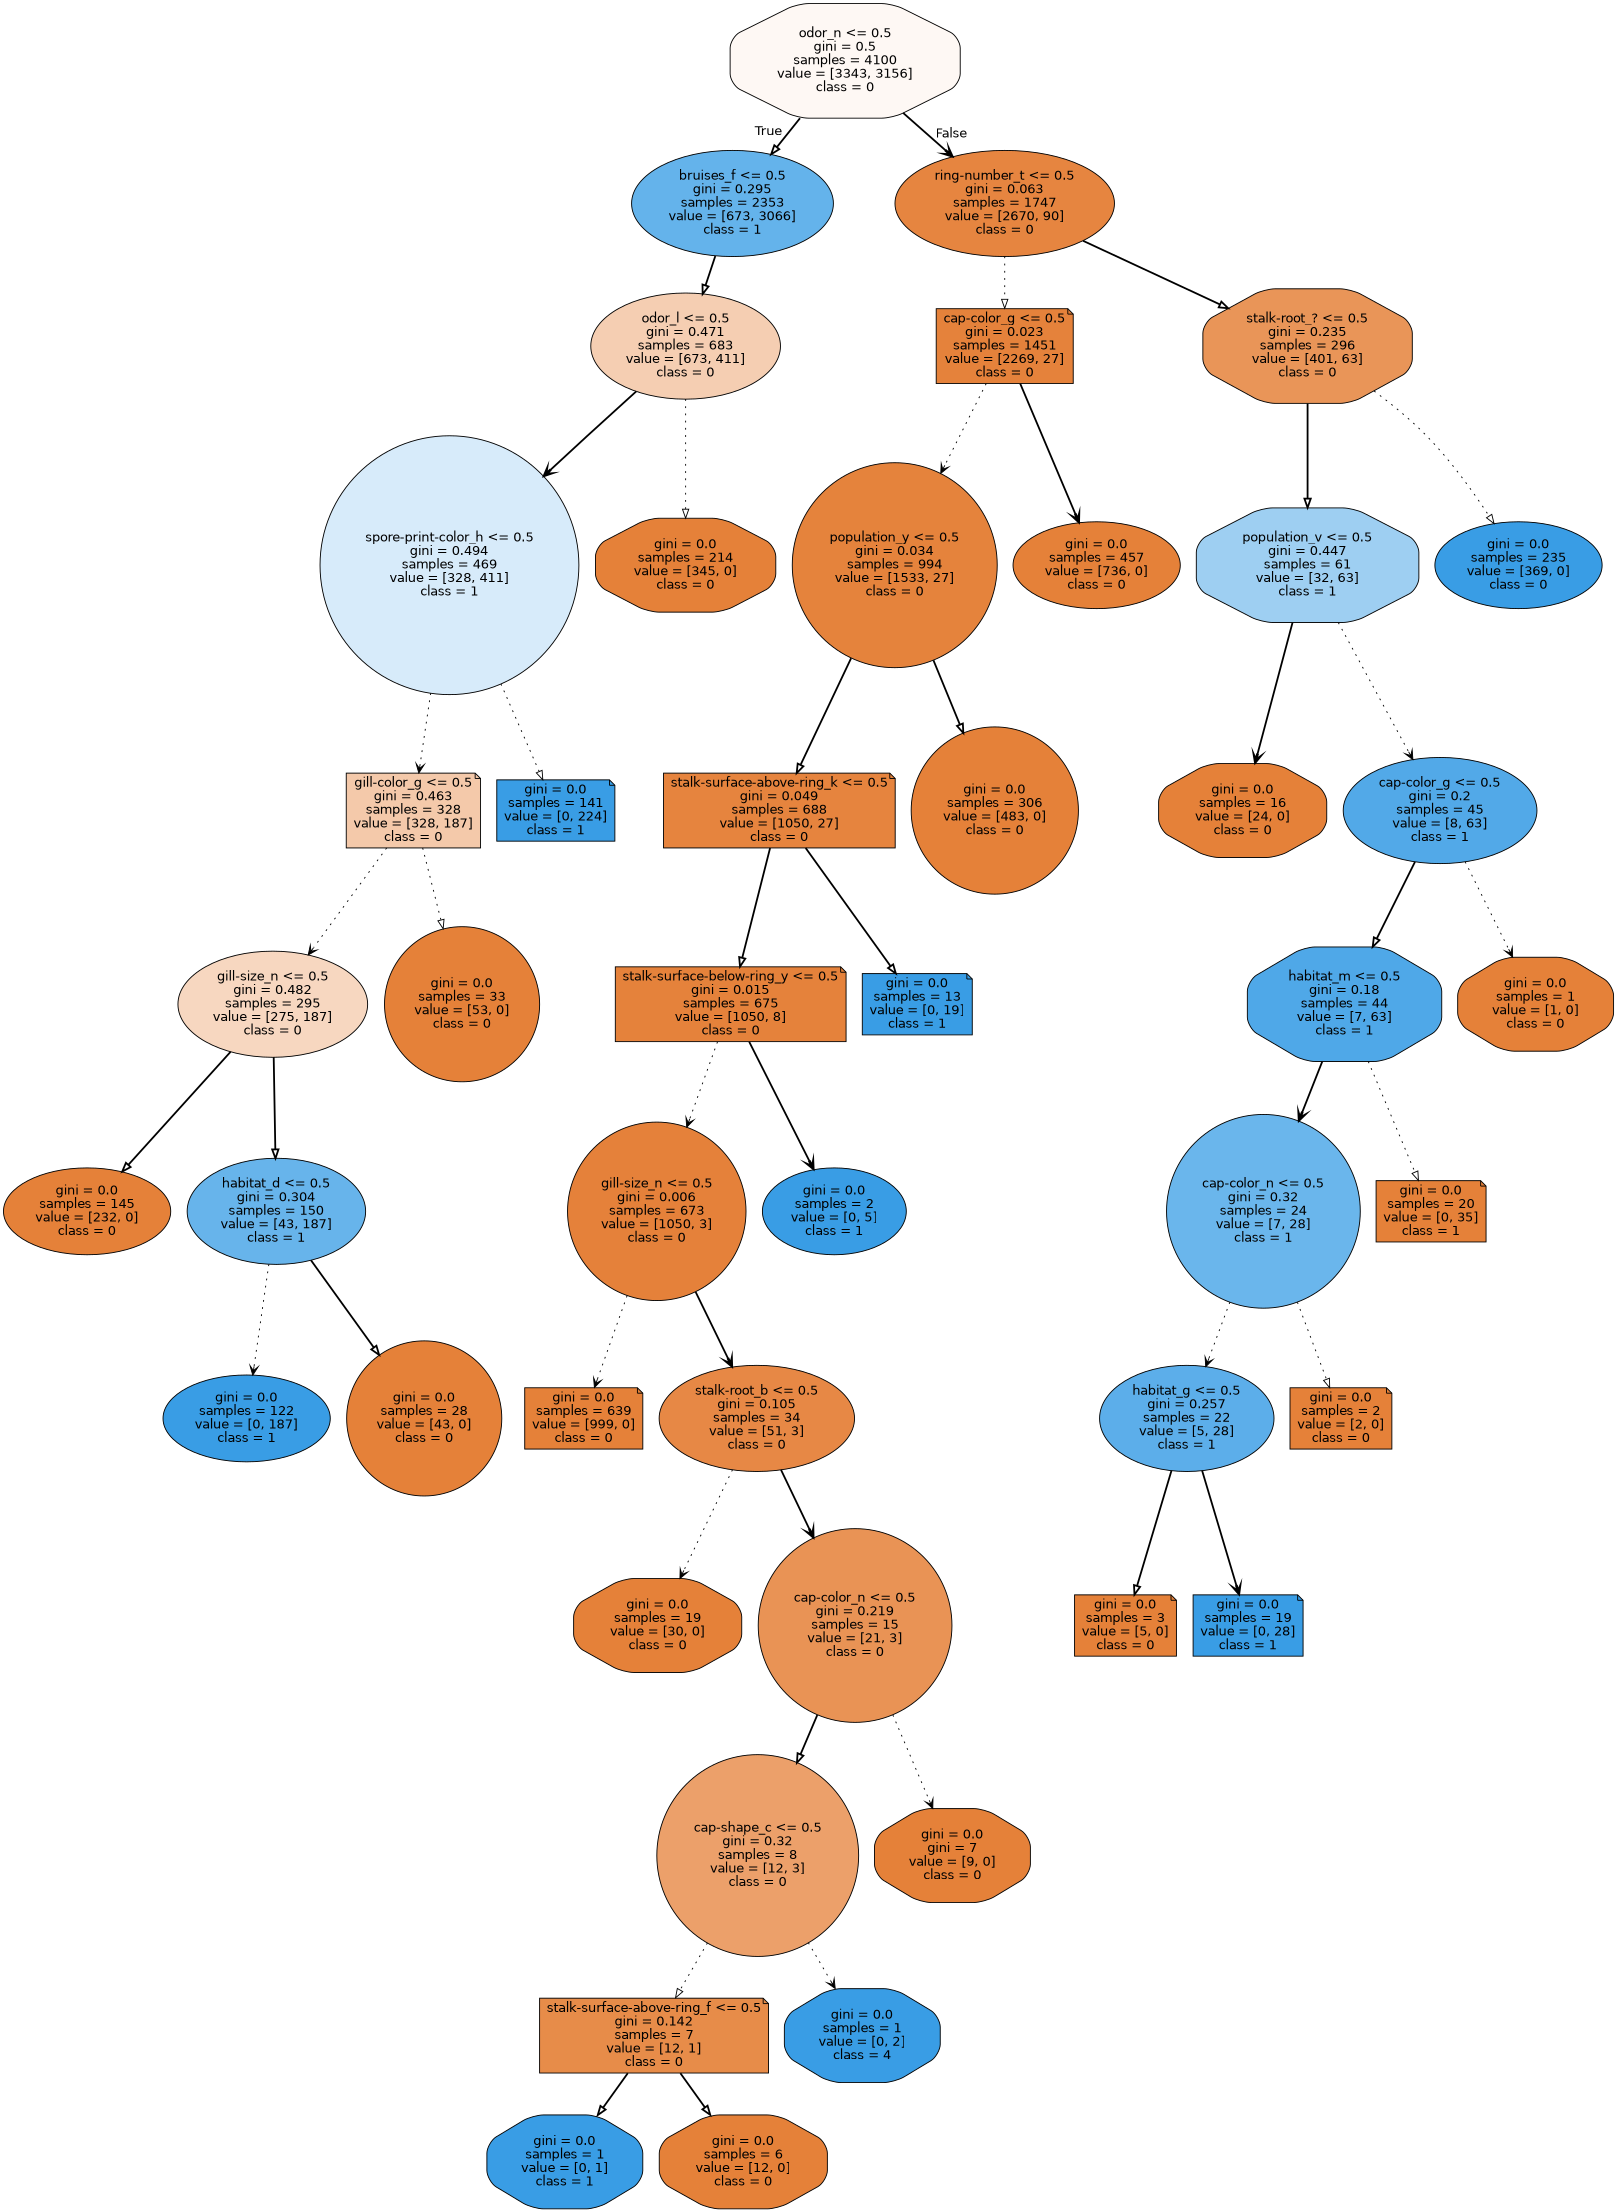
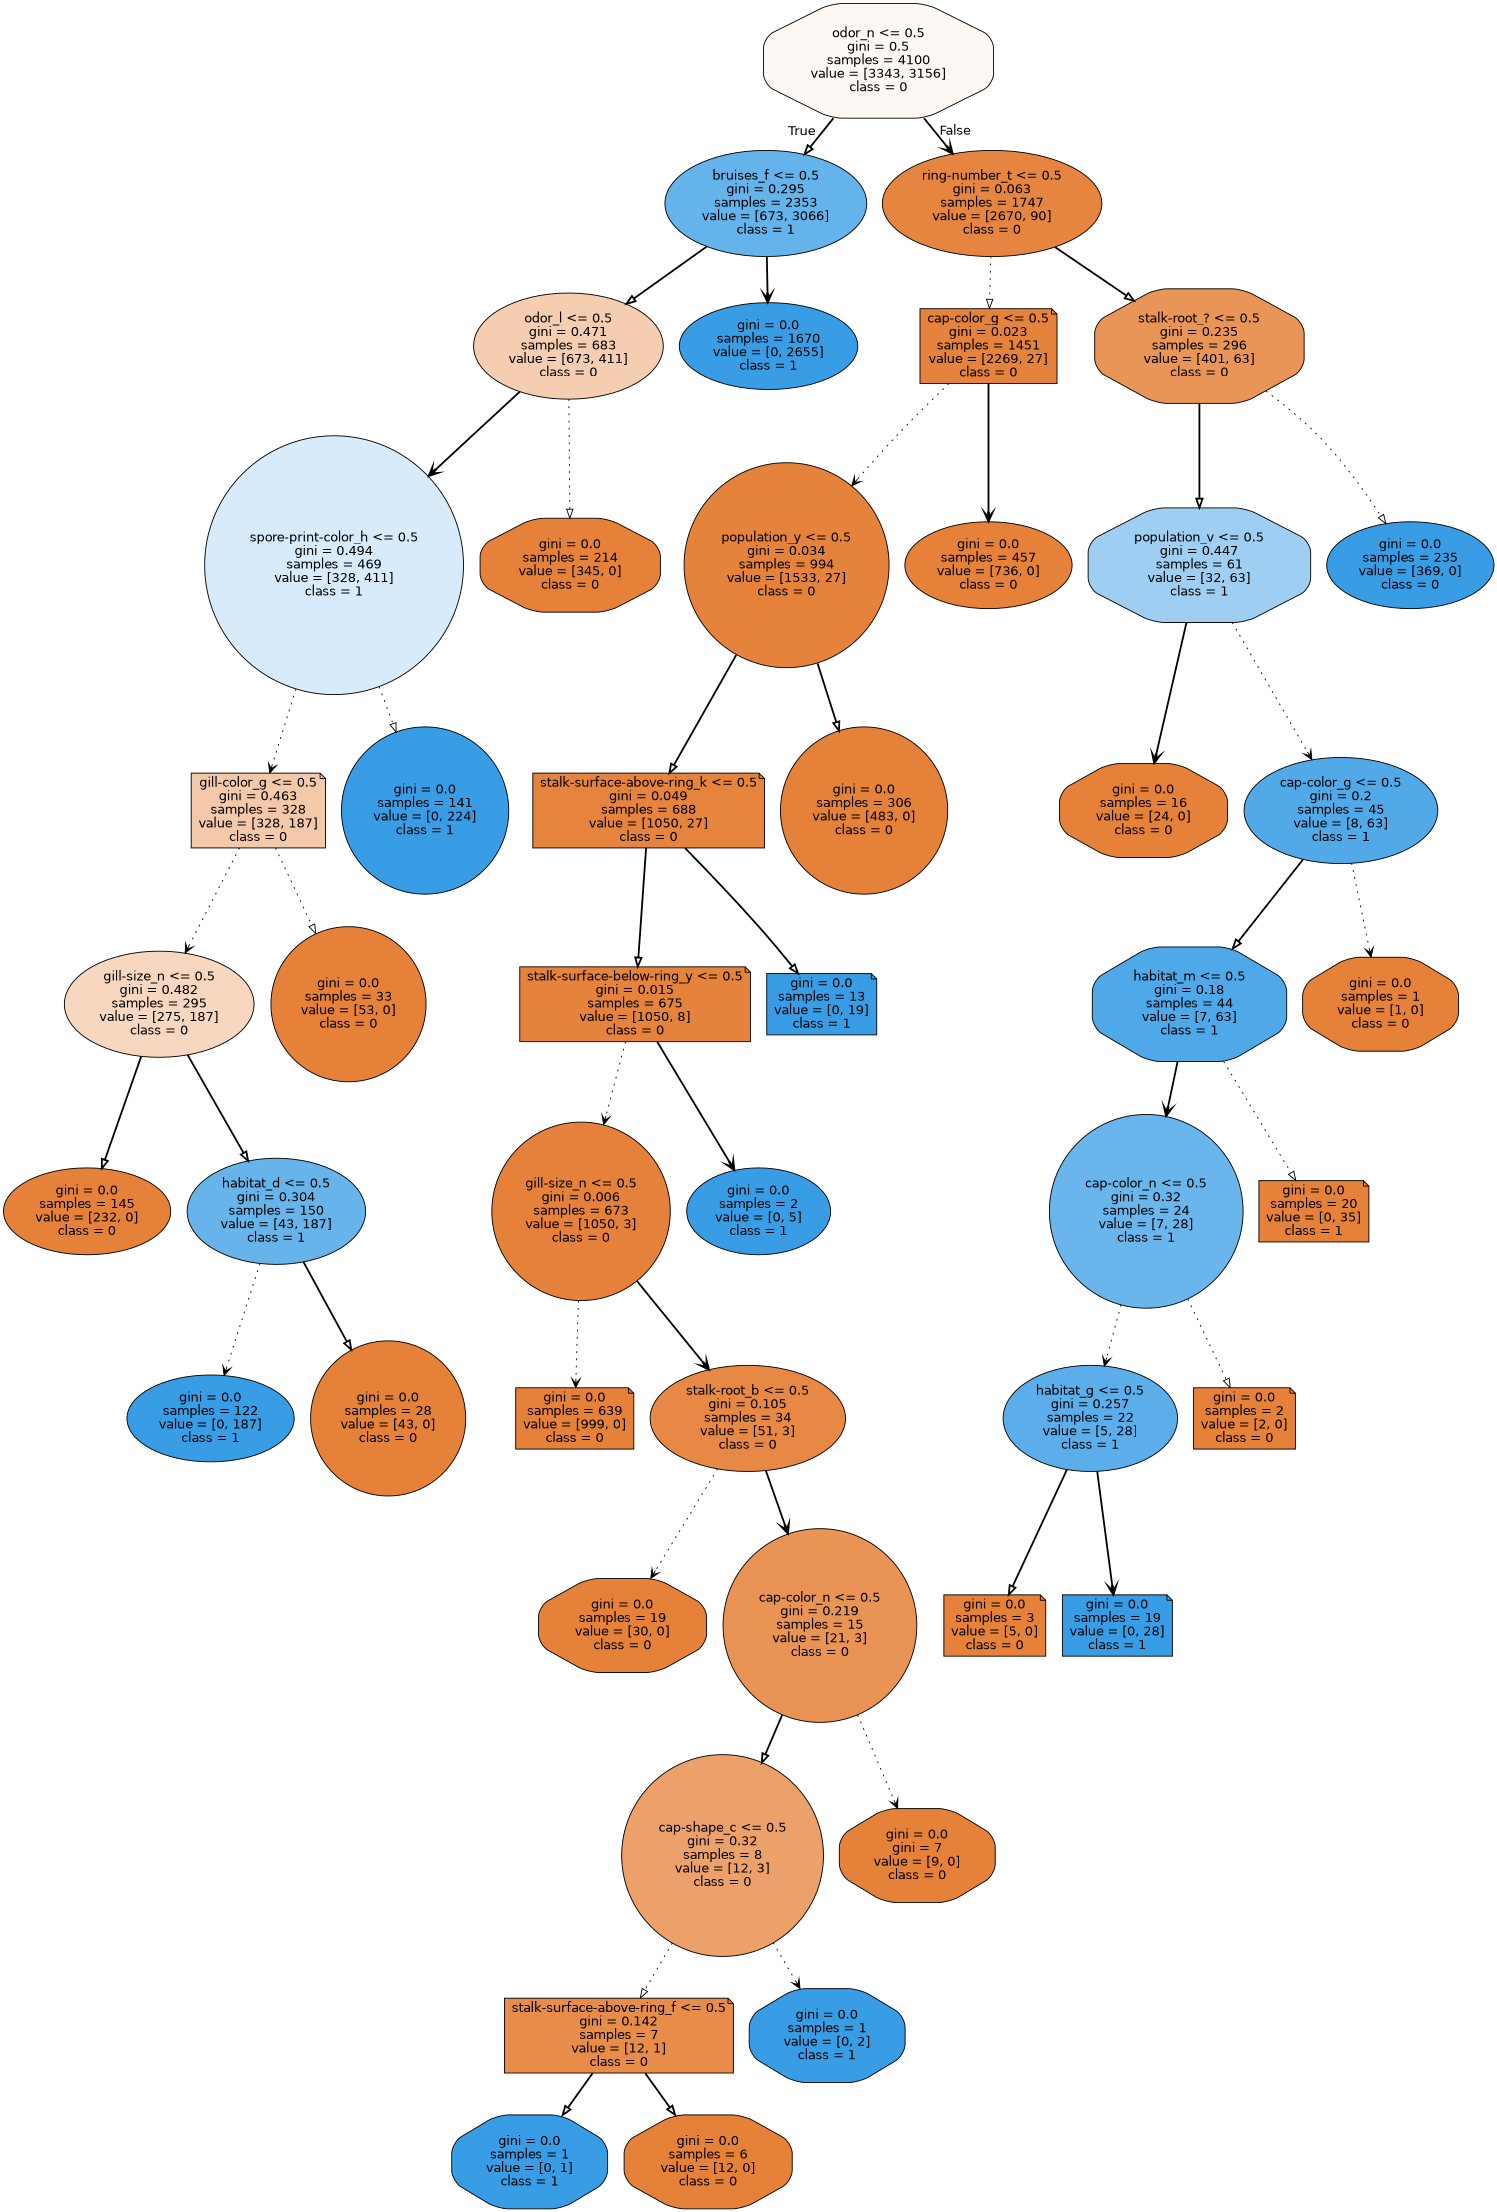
node "gini = 0.0 samples = 1670 value = [0, 2655] class = 1": added
node "gini = 0.0 samples = 141 value = [0, 224] class = 1": shape note -> circle
node "gini = 0.0 samples = 1 value = [0, 2] class = 4": label "gini = 0.0 samples = 1 value = [0, 2] class = 4" -> "gini = 0.0 samples = 1 value = [0, 2] class = 1"
